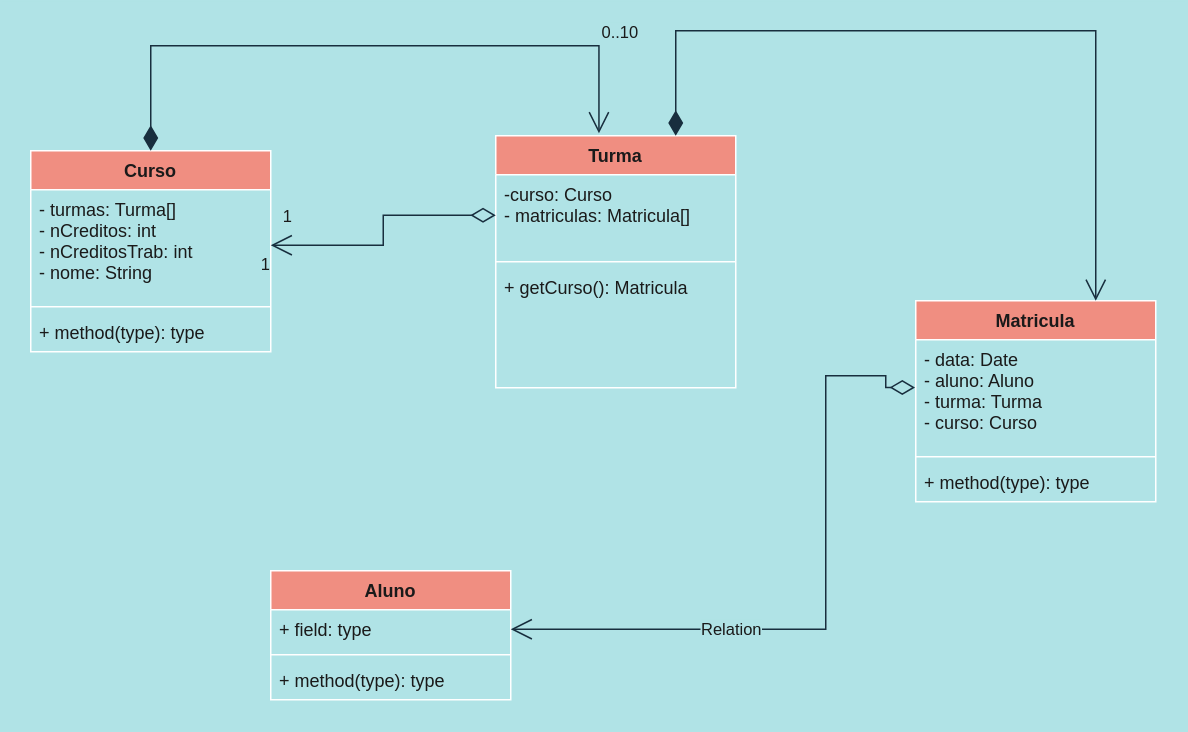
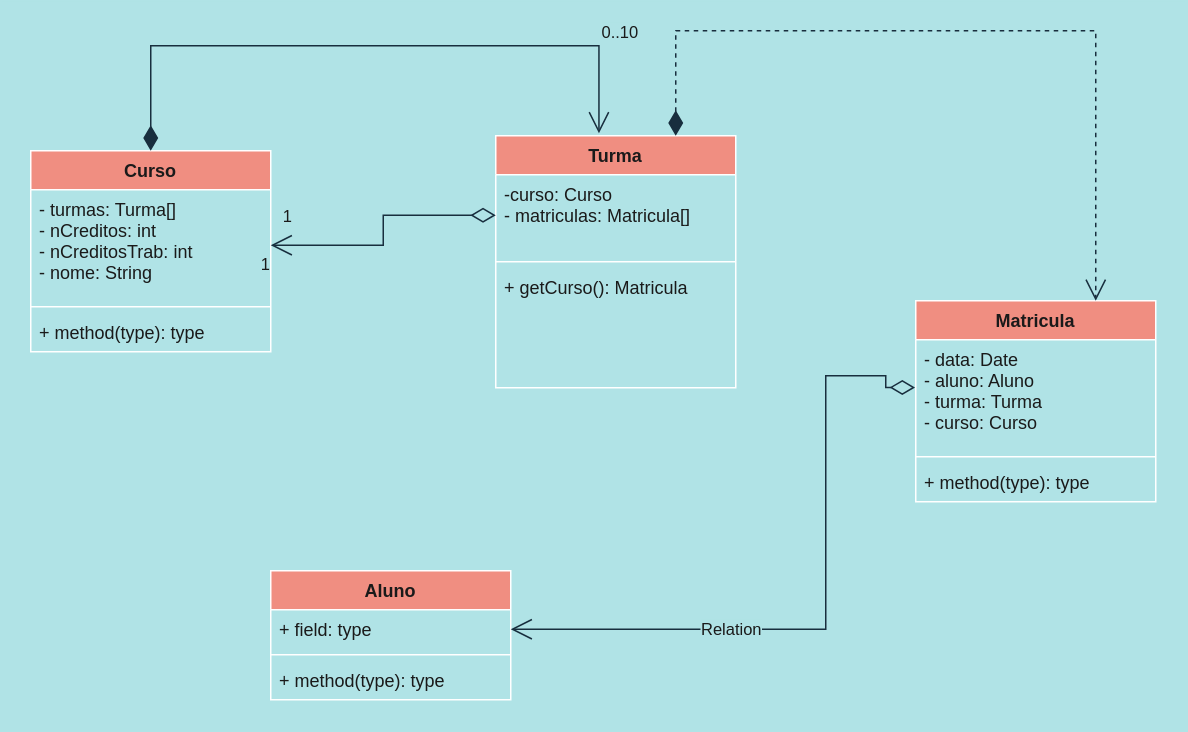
edge "Turma" -- "Matricula": style solid -> dashed
